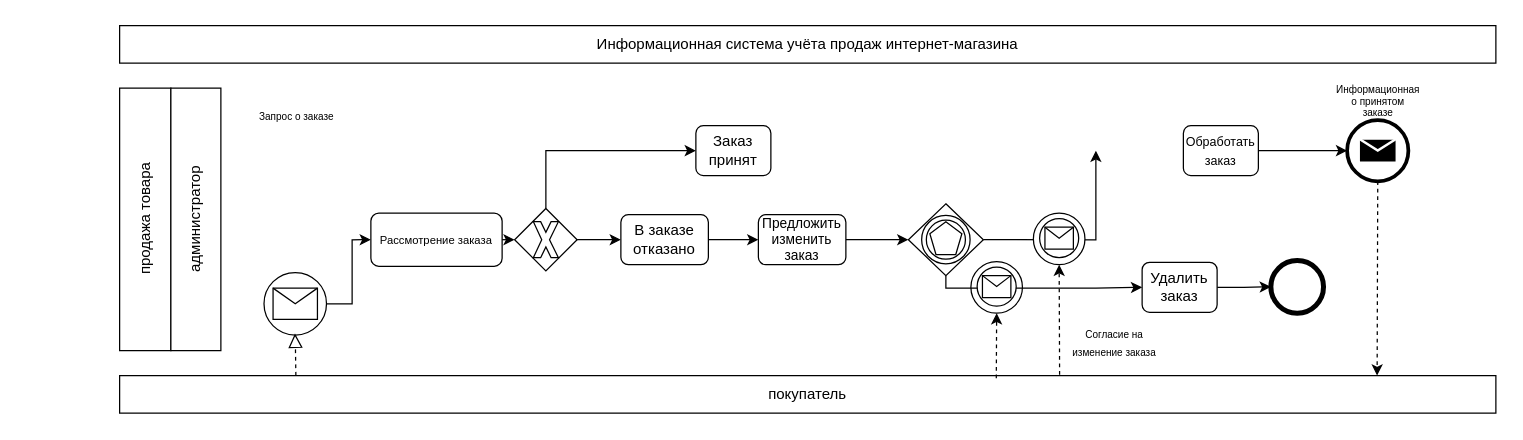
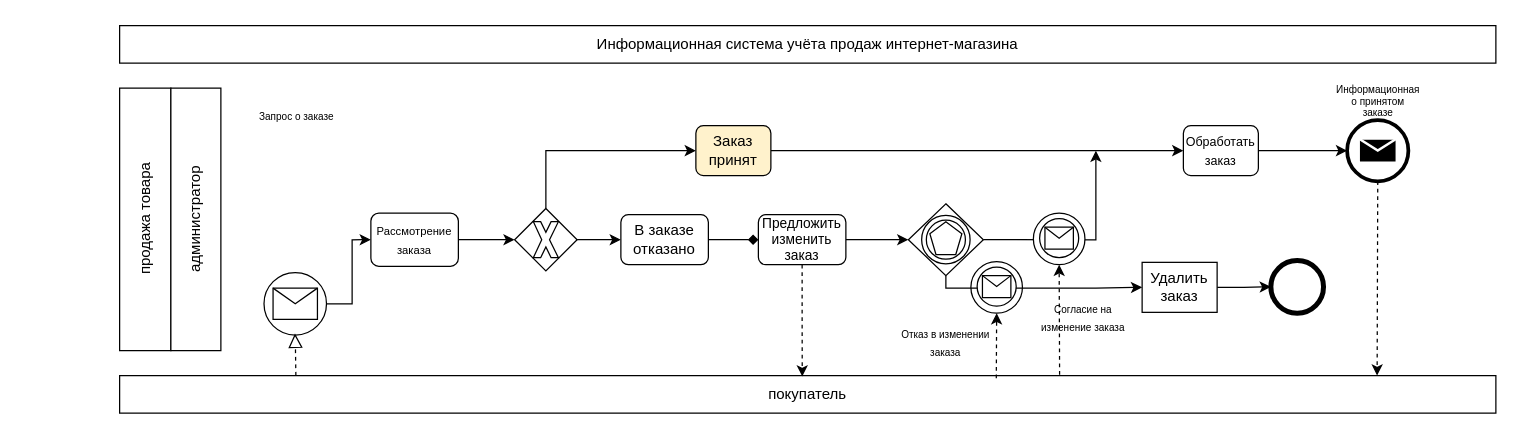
node "Заказ принят": fillcolor #ffffff -> #fff2cc
edge "Заказ принят" -> "Обработать заказ": added
node "Рассмотрение заказа": size 131x53 -> 88x53
edge "В заказе отказано" -> "Предложить изменить заказ": arrowhead classic -> diamond
node "Удалить заказ": shape rounded rectangle -> rectangle
edge "Предложить изменить заказ" -> "покупатель": added
node "Отказ в изменении заказа": added
node "Согласие на изменение заказа": moved (1114, 341) -> (1083, 316)
